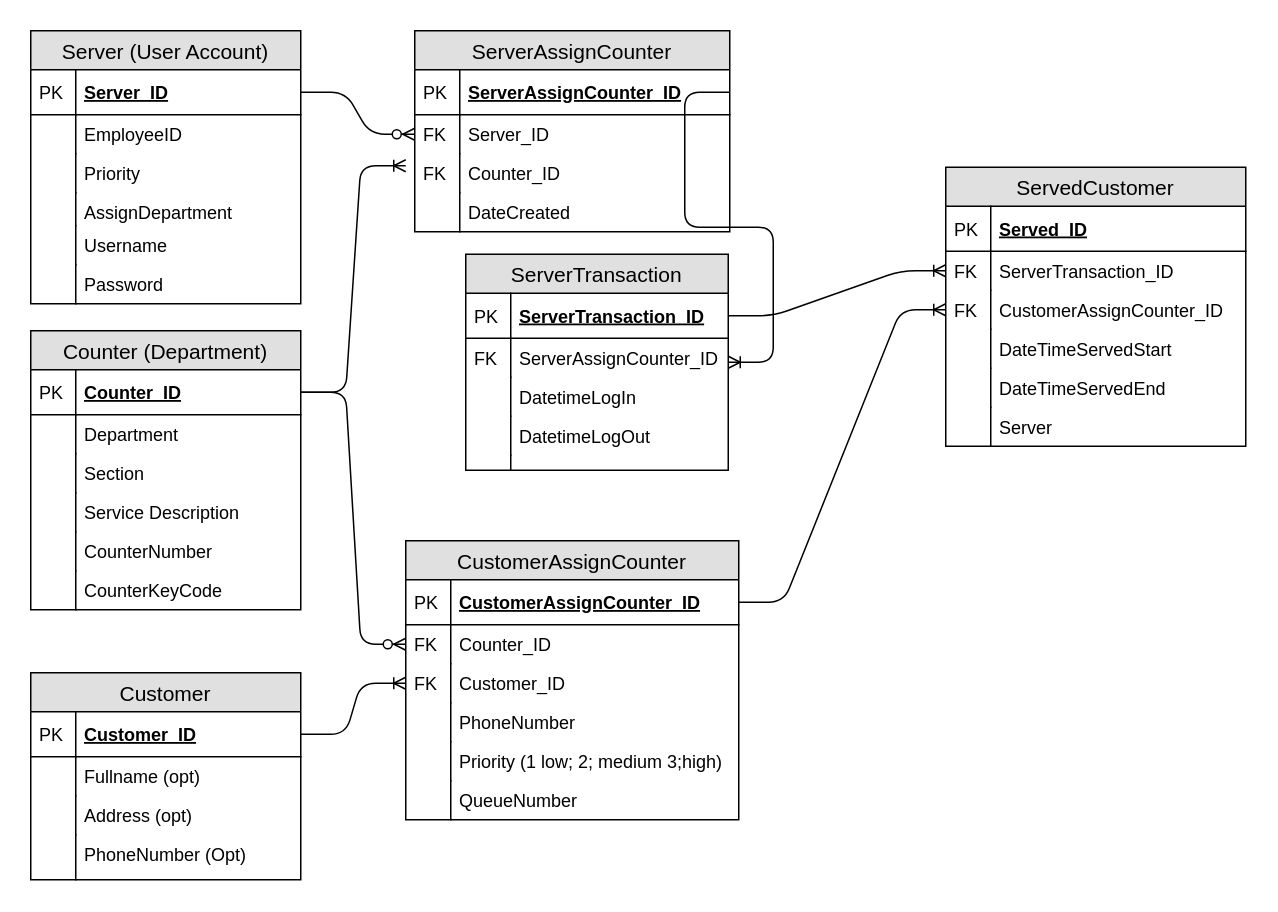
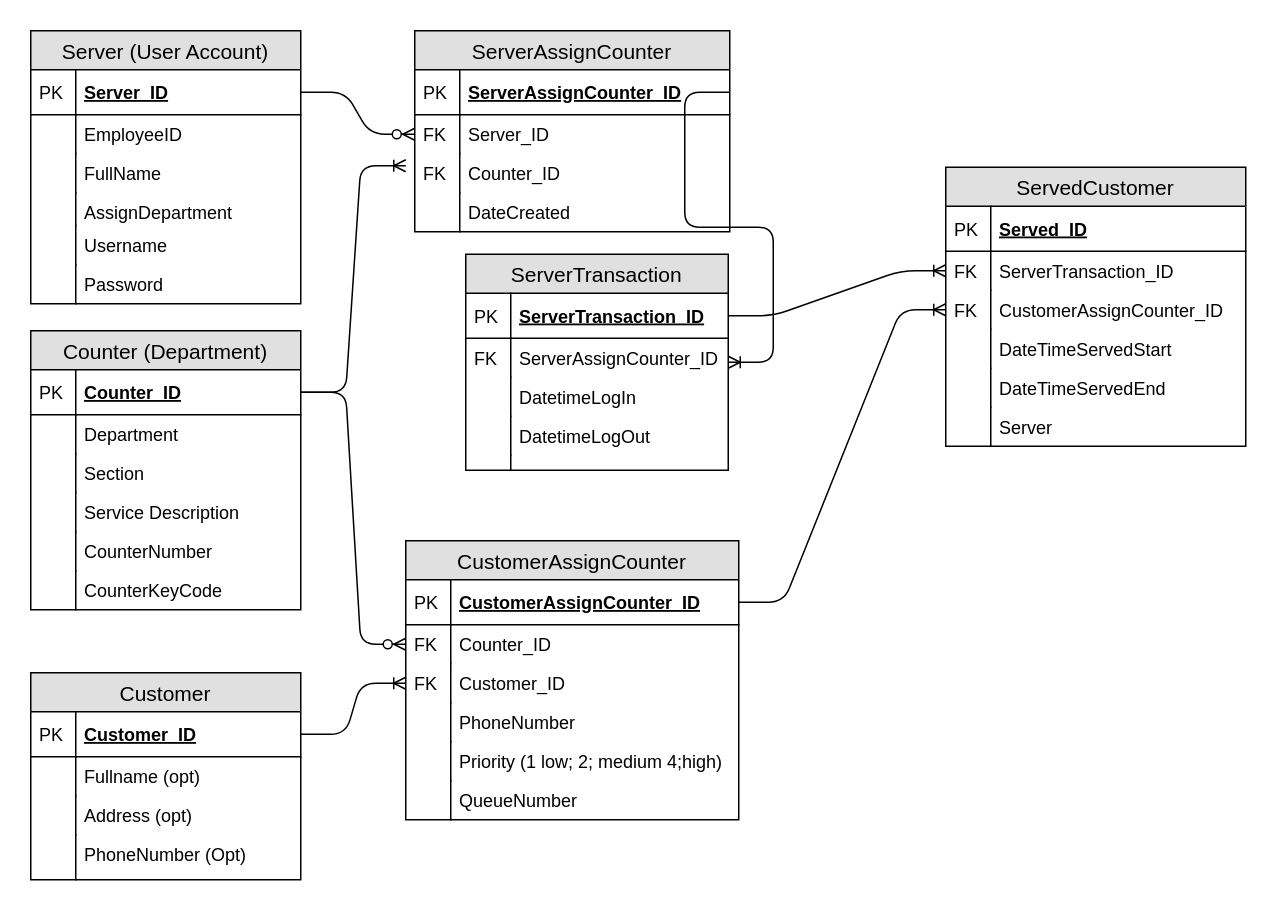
node "Priority": label "Priority" -> "FullName"
node "Priority (1 low; 2; medium 3;high)": label "Priority (1 low; 2; medium 3;high)" -> "Priority (1 low; 2; medium 4;high)"
